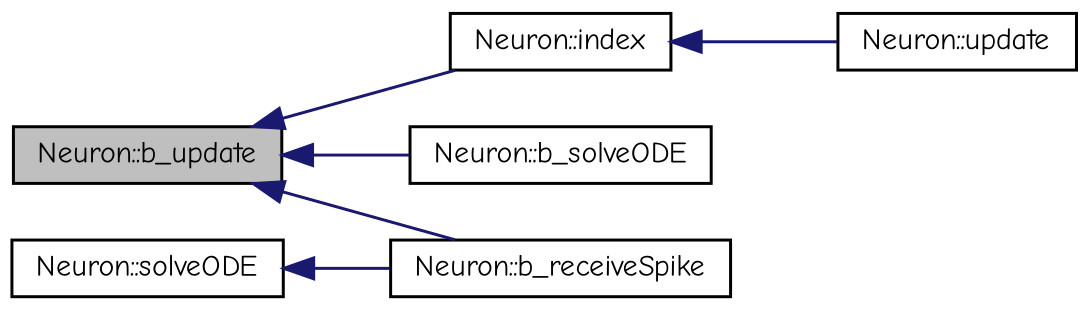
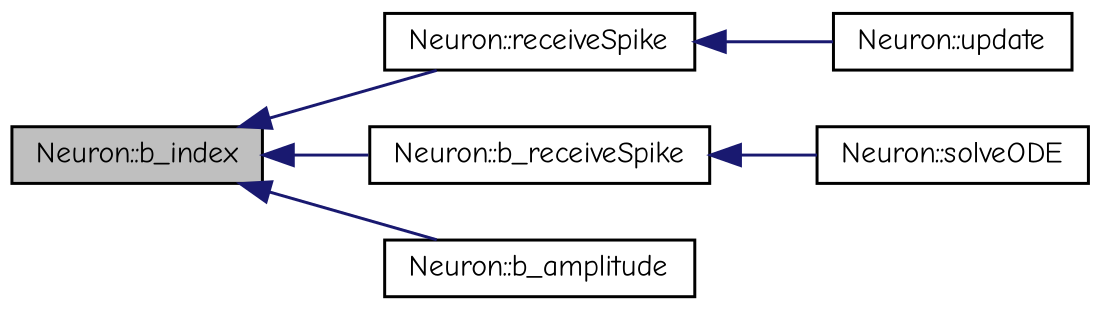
node "Neuron::index": label "Neuron::index" -> "Neuron::receiveSpike"
node "Neuron::b_update": label "Neuron::b_update" -> "Neuron::b_index"
node "Neuron::b_solveODE": label "Neuron::b_solveODE" -> "Neuron::b_amplitude"
edge "Neuron::b_receiveSpike" -> "Neuron::solveODE": reversed
